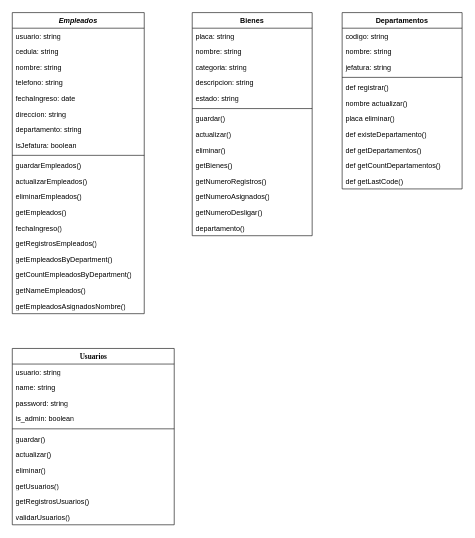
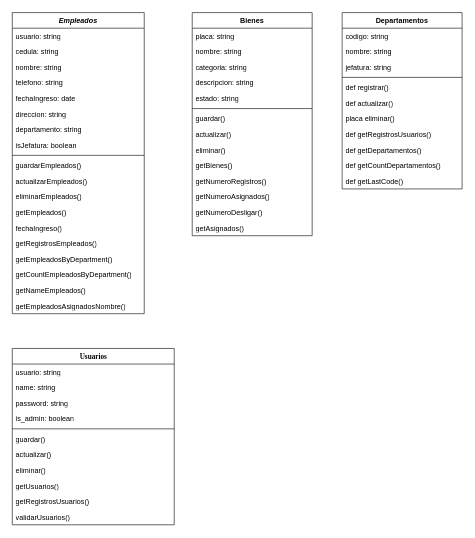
node "nombre actualizar()": label "nombre actualizar()" -> "def actualizar()"
node "def existeDepartamento()": label "def existeDepartamento()" -> "def getRegistrosUsuarios()"
node "departamento()": label "departamento()" -> "getAsignados()"
